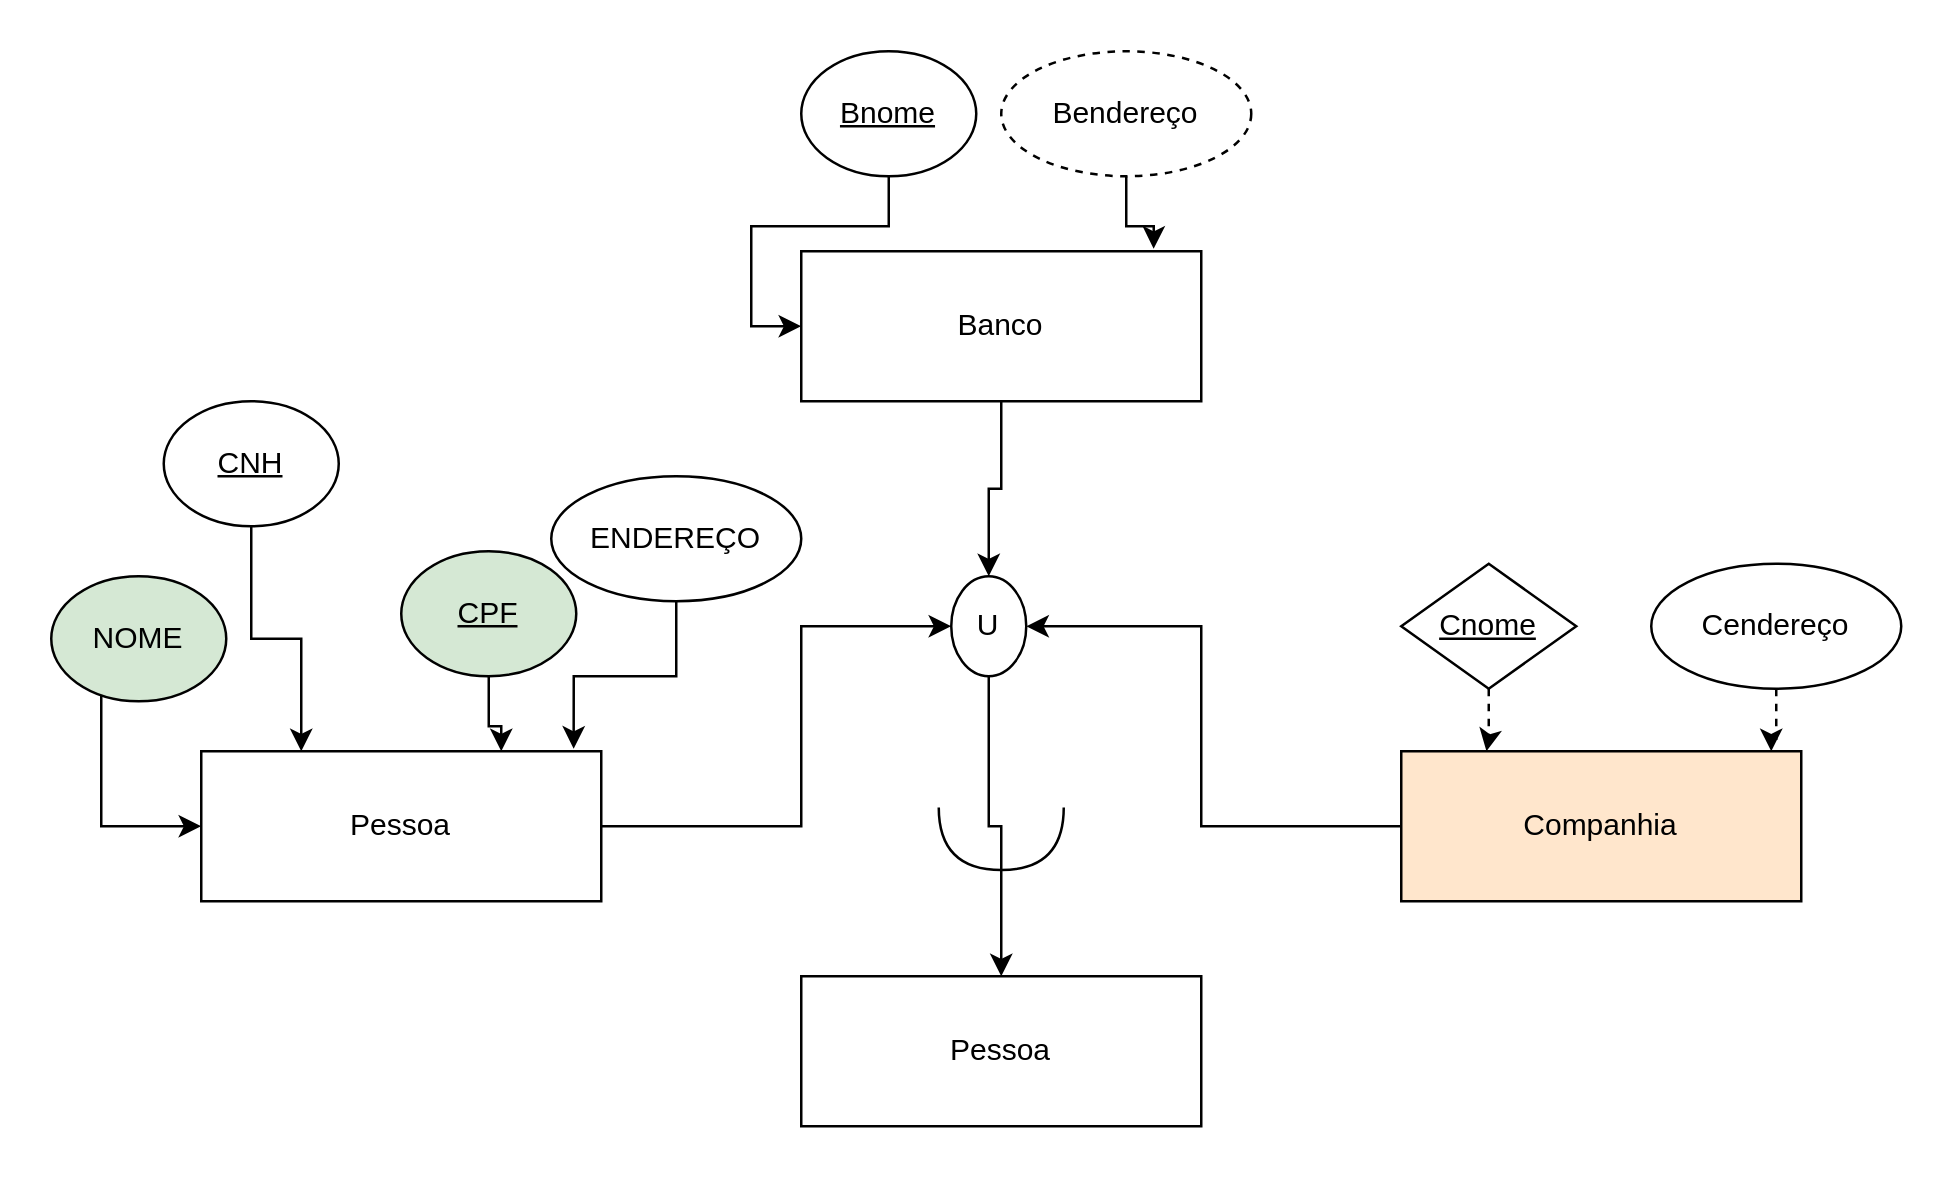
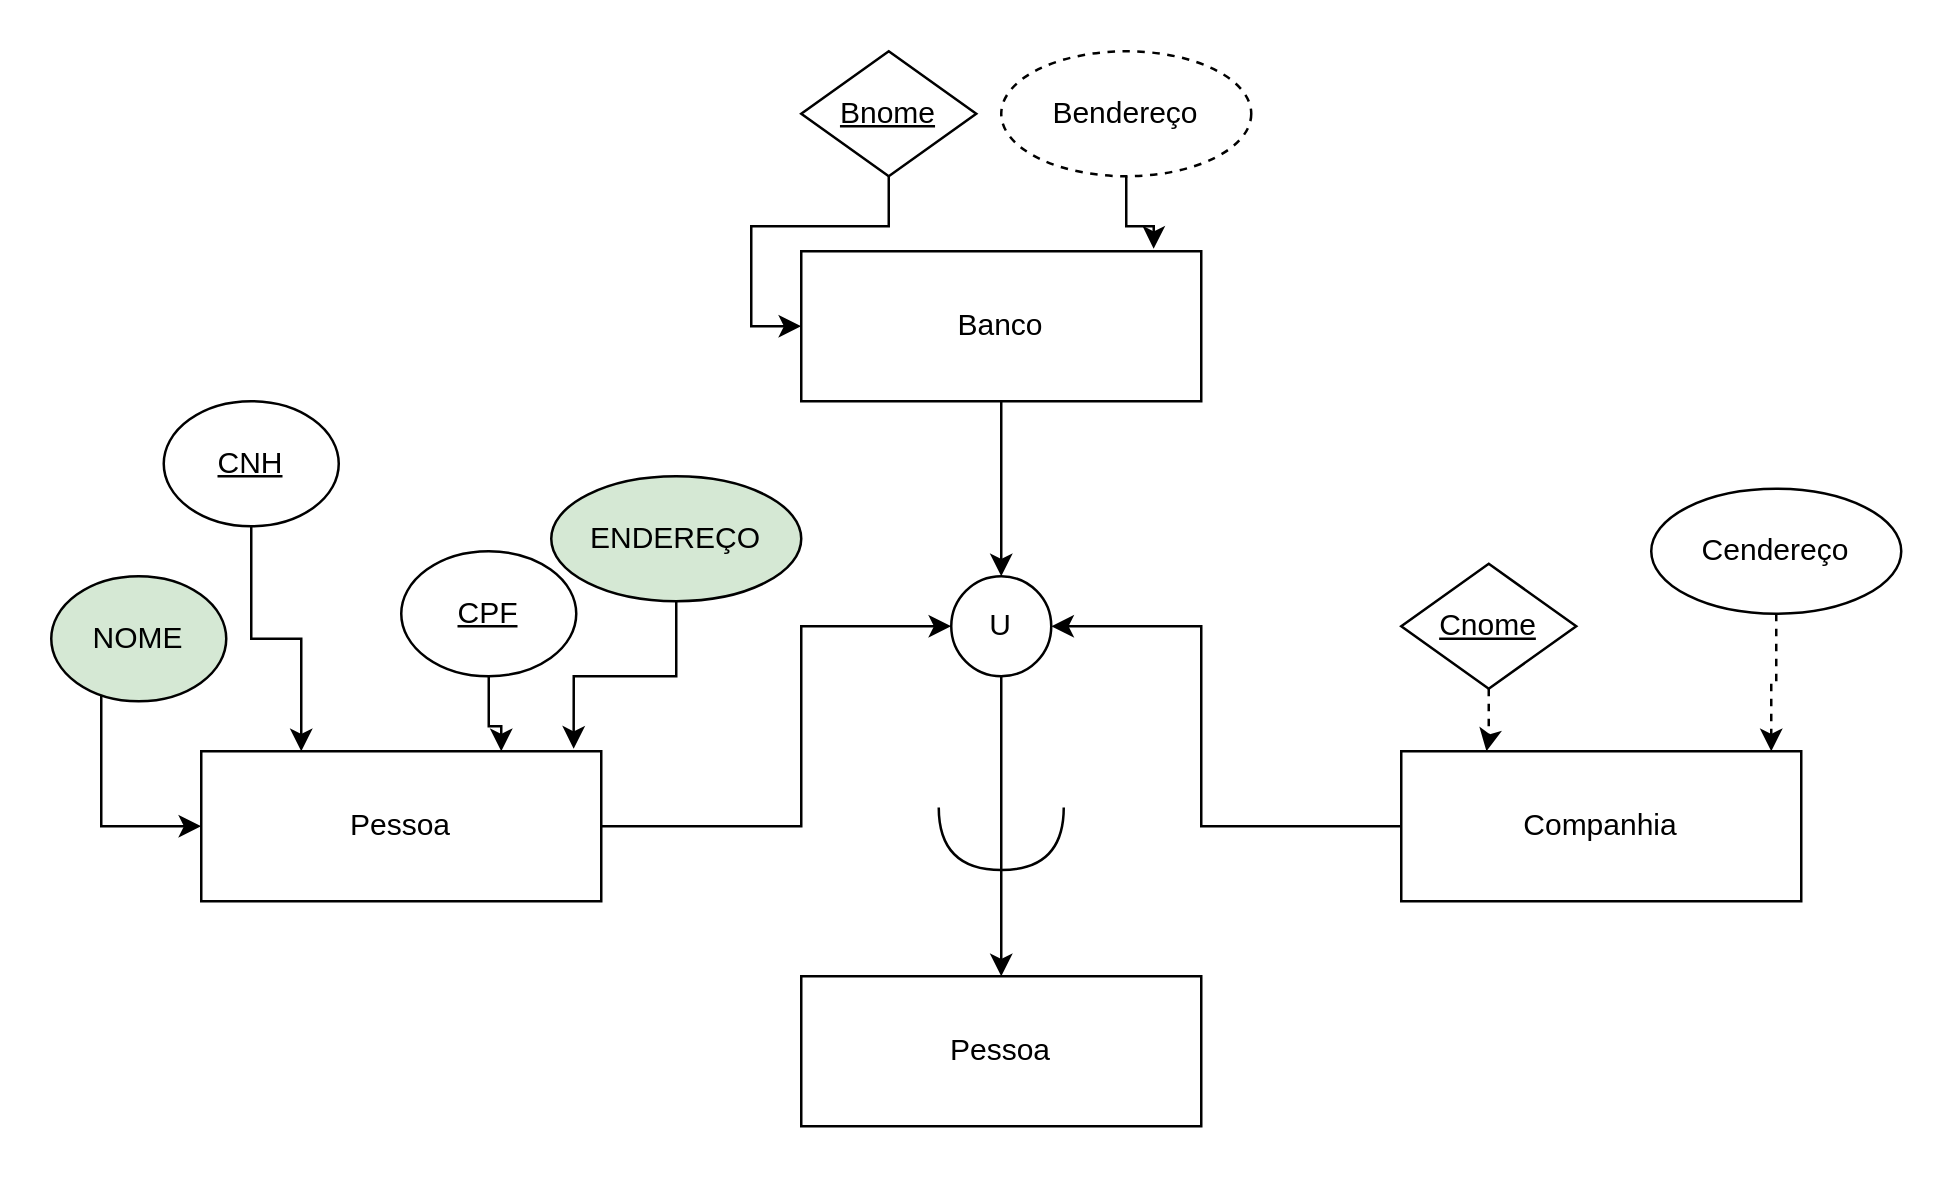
node "Bnome": shape ellipse -> diamond
node "ENDEREÇO": fillcolor #ffffff -> #d5e8d4
node "CPF": fillcolor #d5e8d4 -> #ffffff
node "U": size 75x100 -> 100x100
node "Cendereço": moved (1776, 626) -> (1776, 551)
node "Companhia": fillcolor #ffe6cc -> #ffffff
